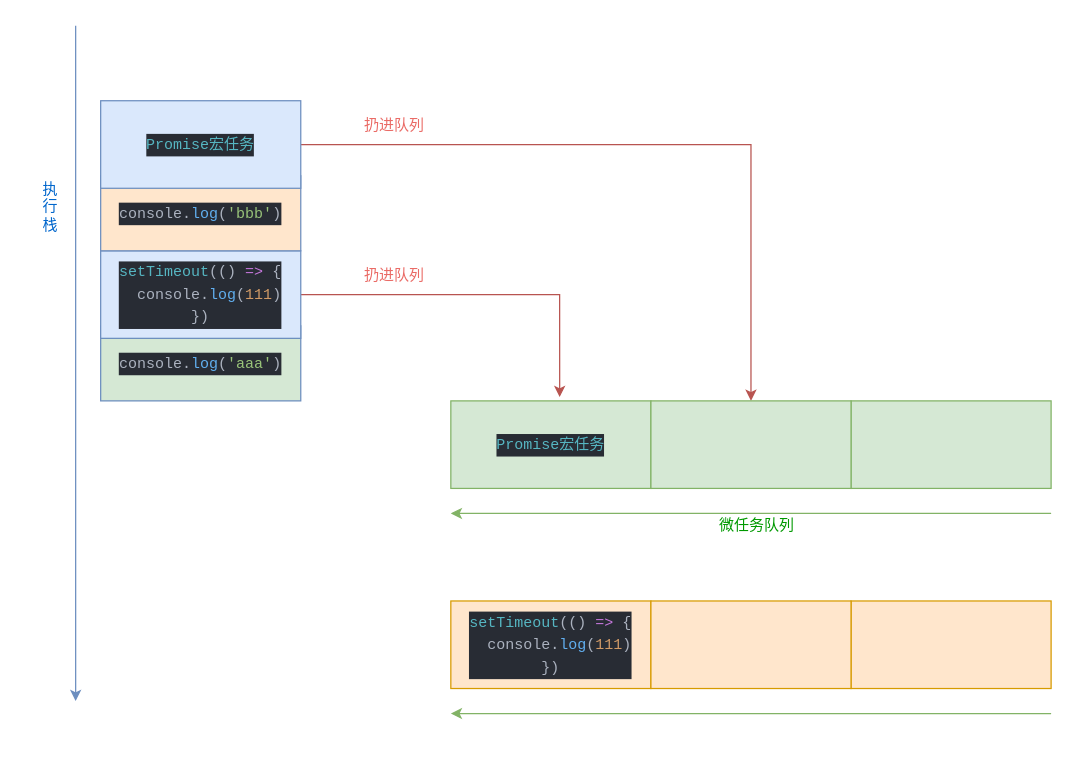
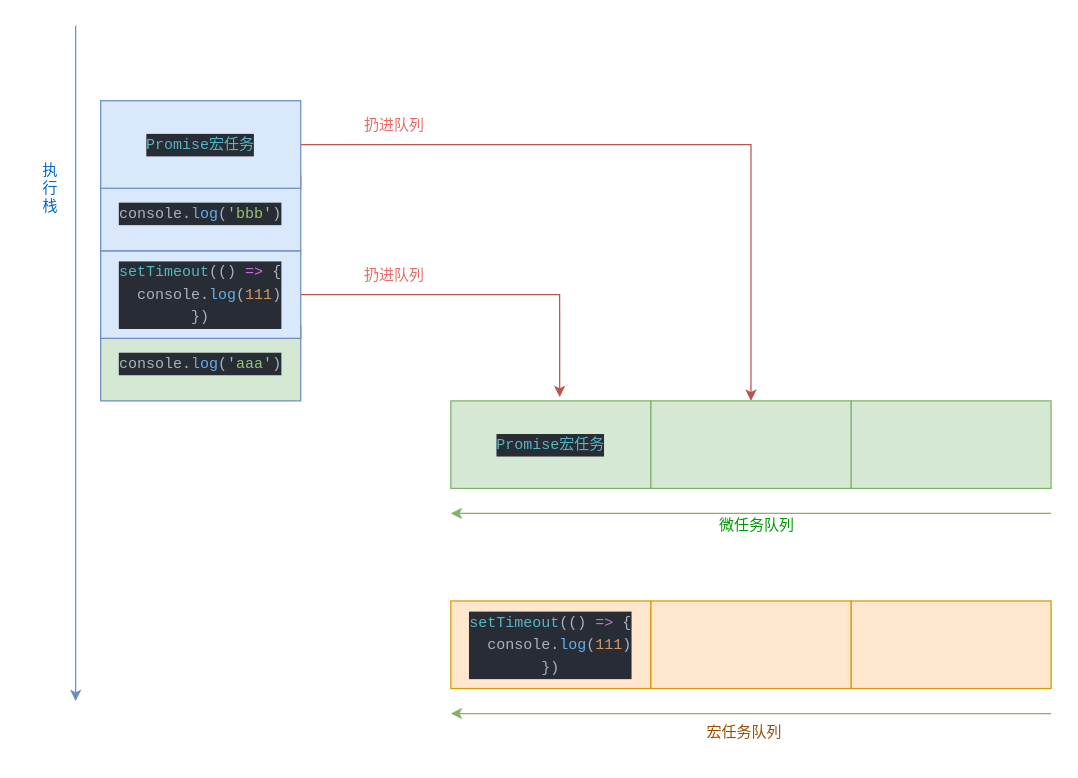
node "执 行 栈": moved (51, 207) -> (51, 188)
node "console.log('bbb')": fillcolor #ffe6cc -> #dae8fc
node "宏任务队列": added
